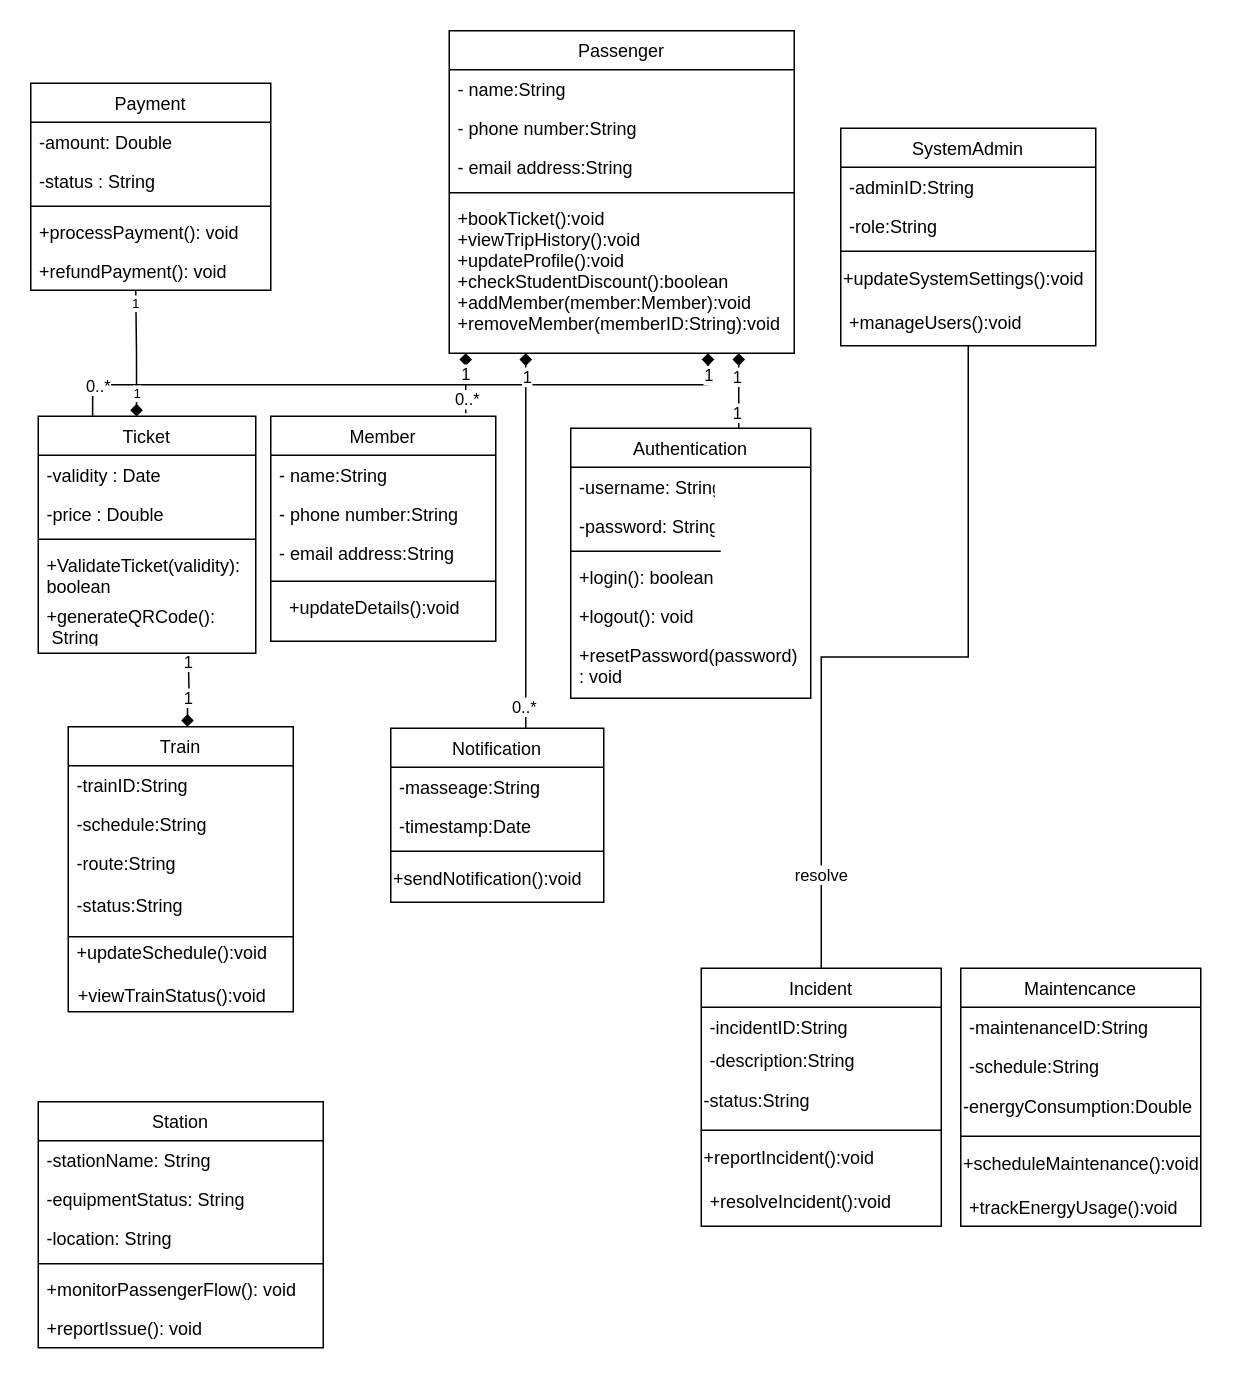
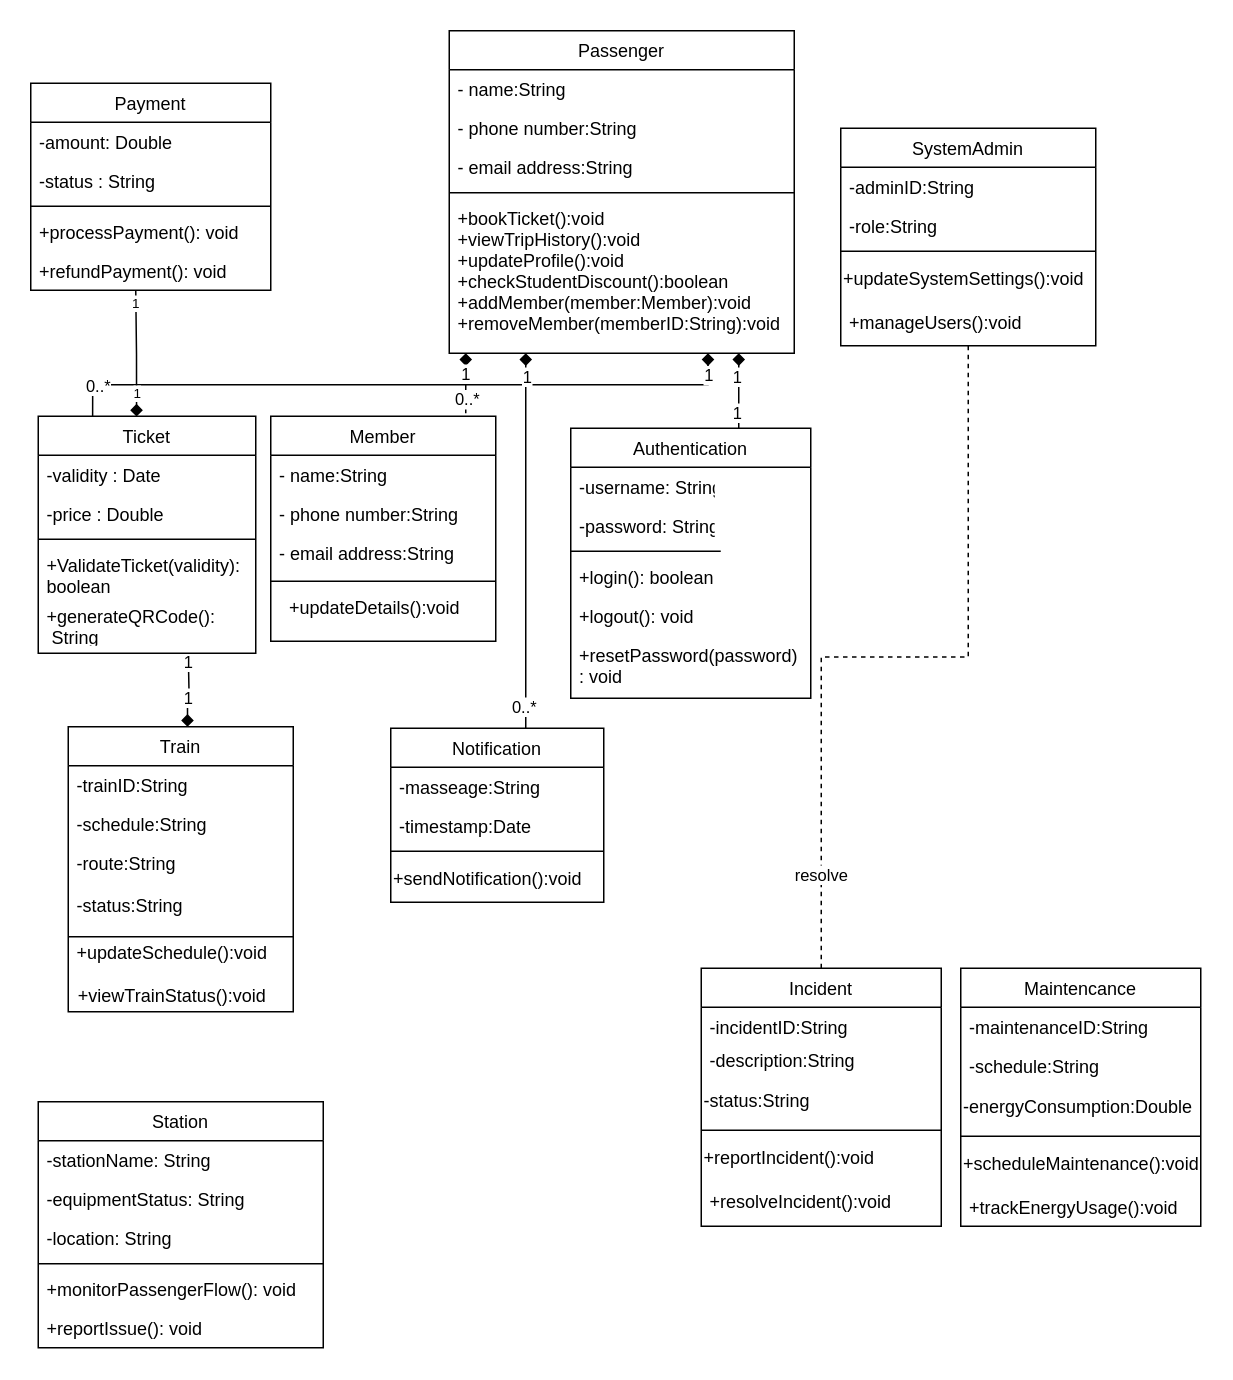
edge "SystemAdmin" -- "Incident": style solid -> dashed
